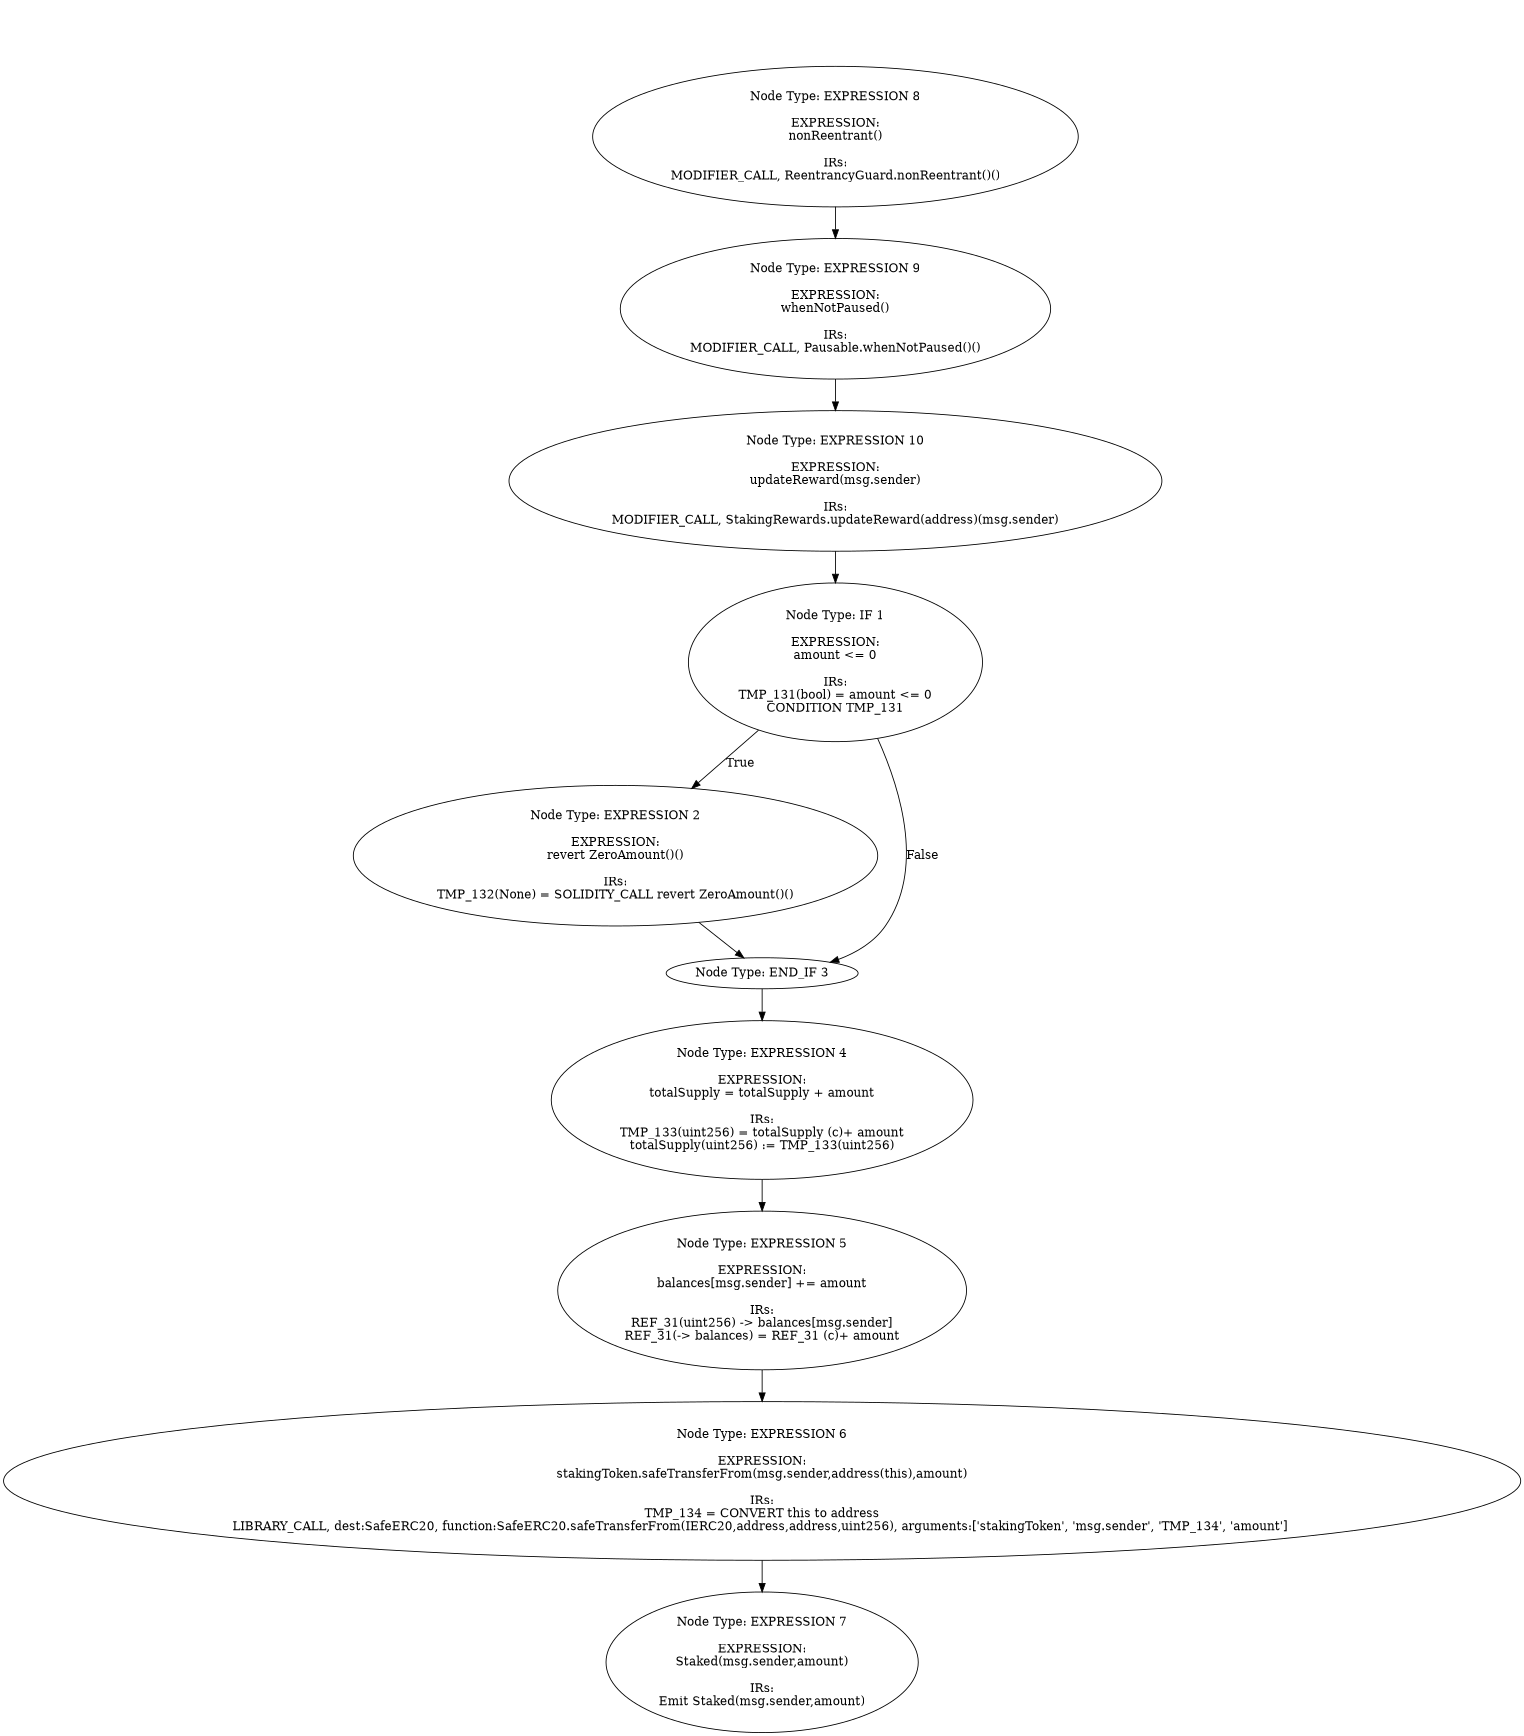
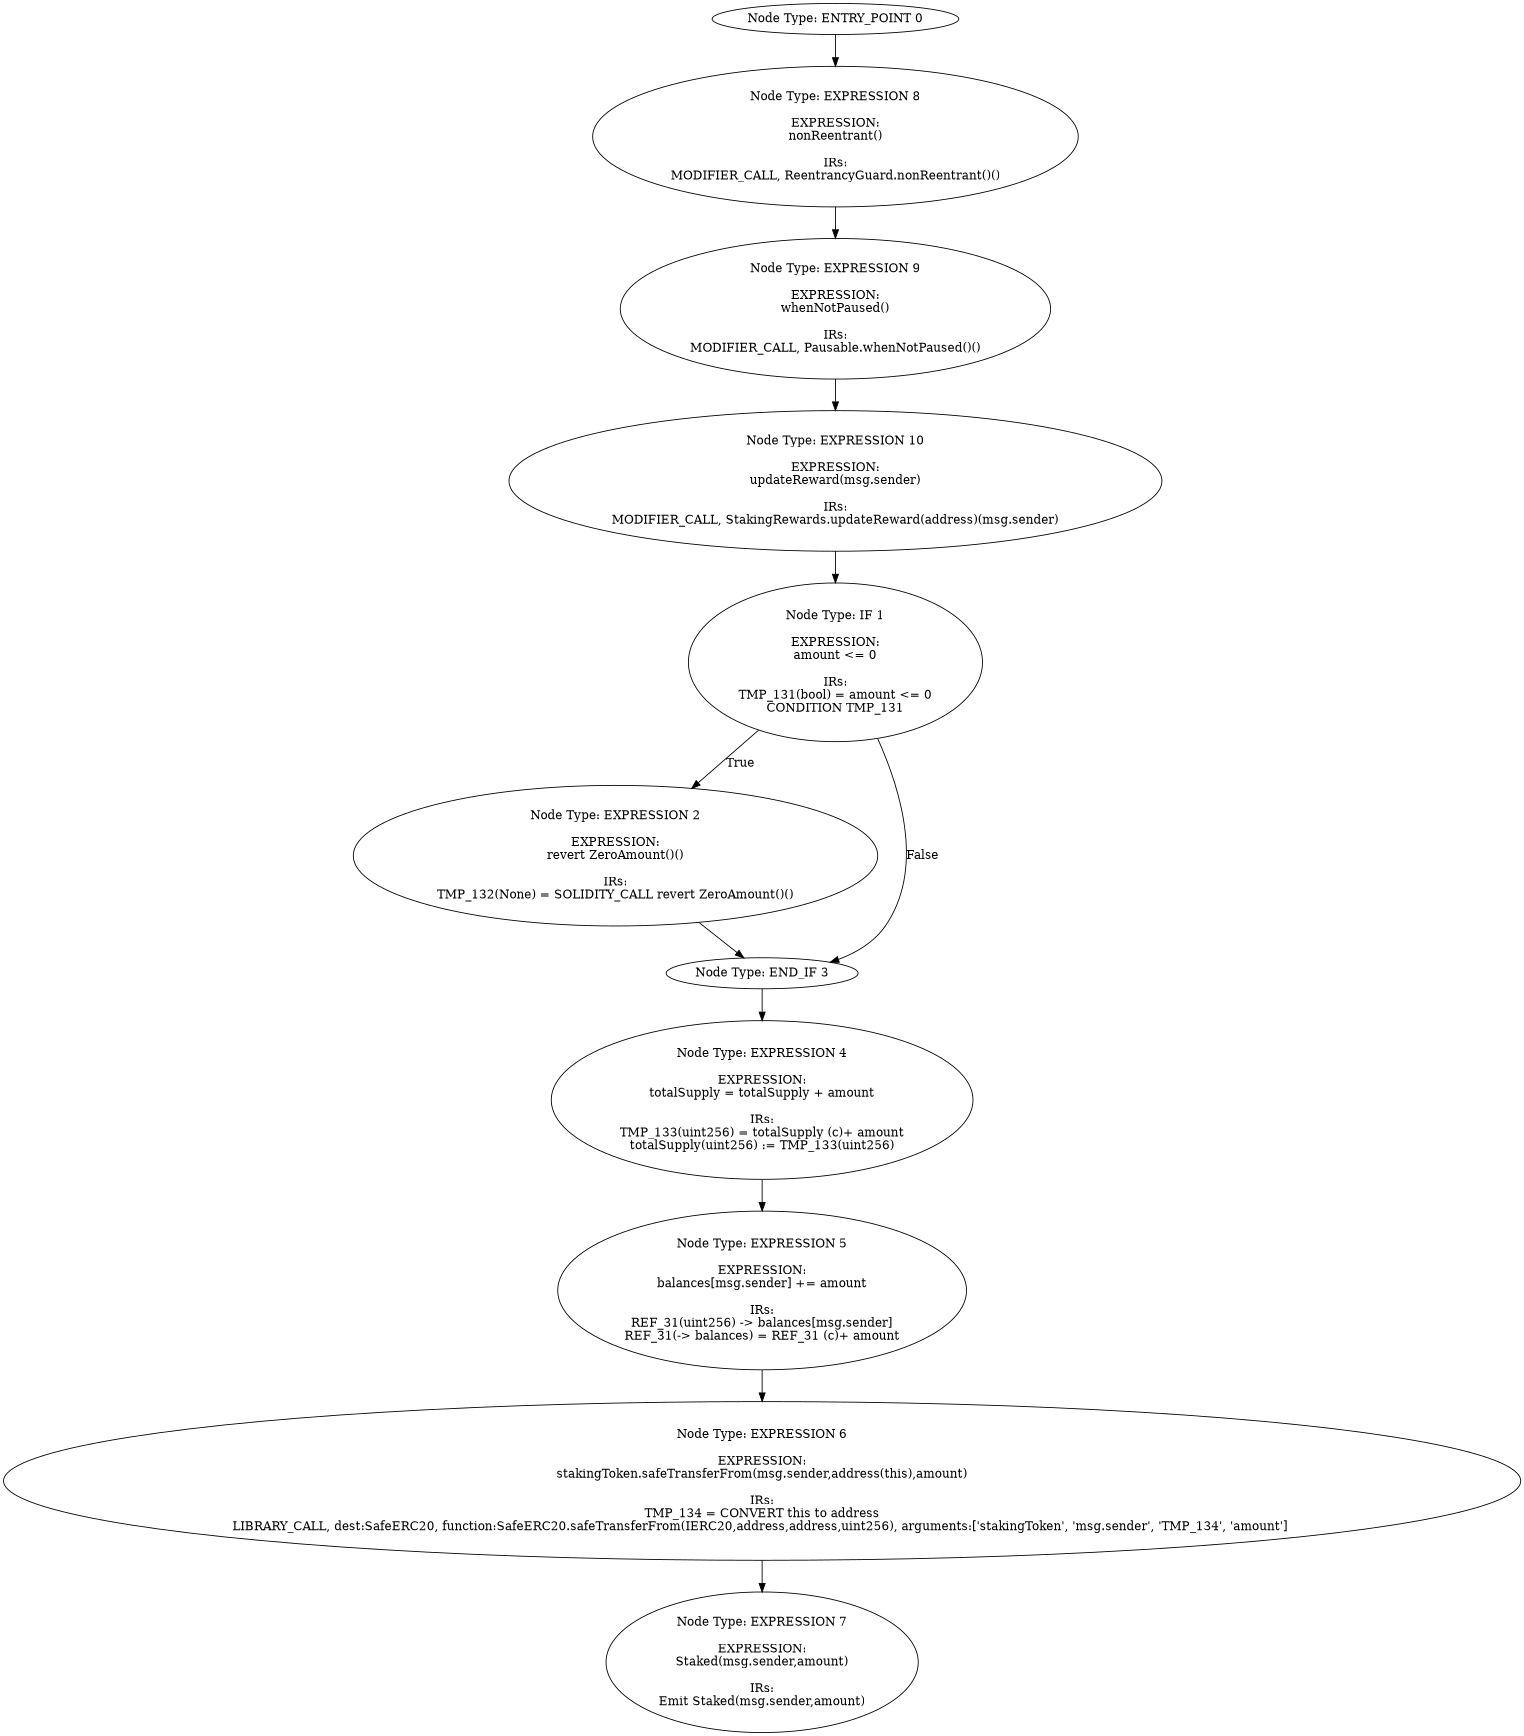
node "Node Type: ENTRY_POINT 0": added
